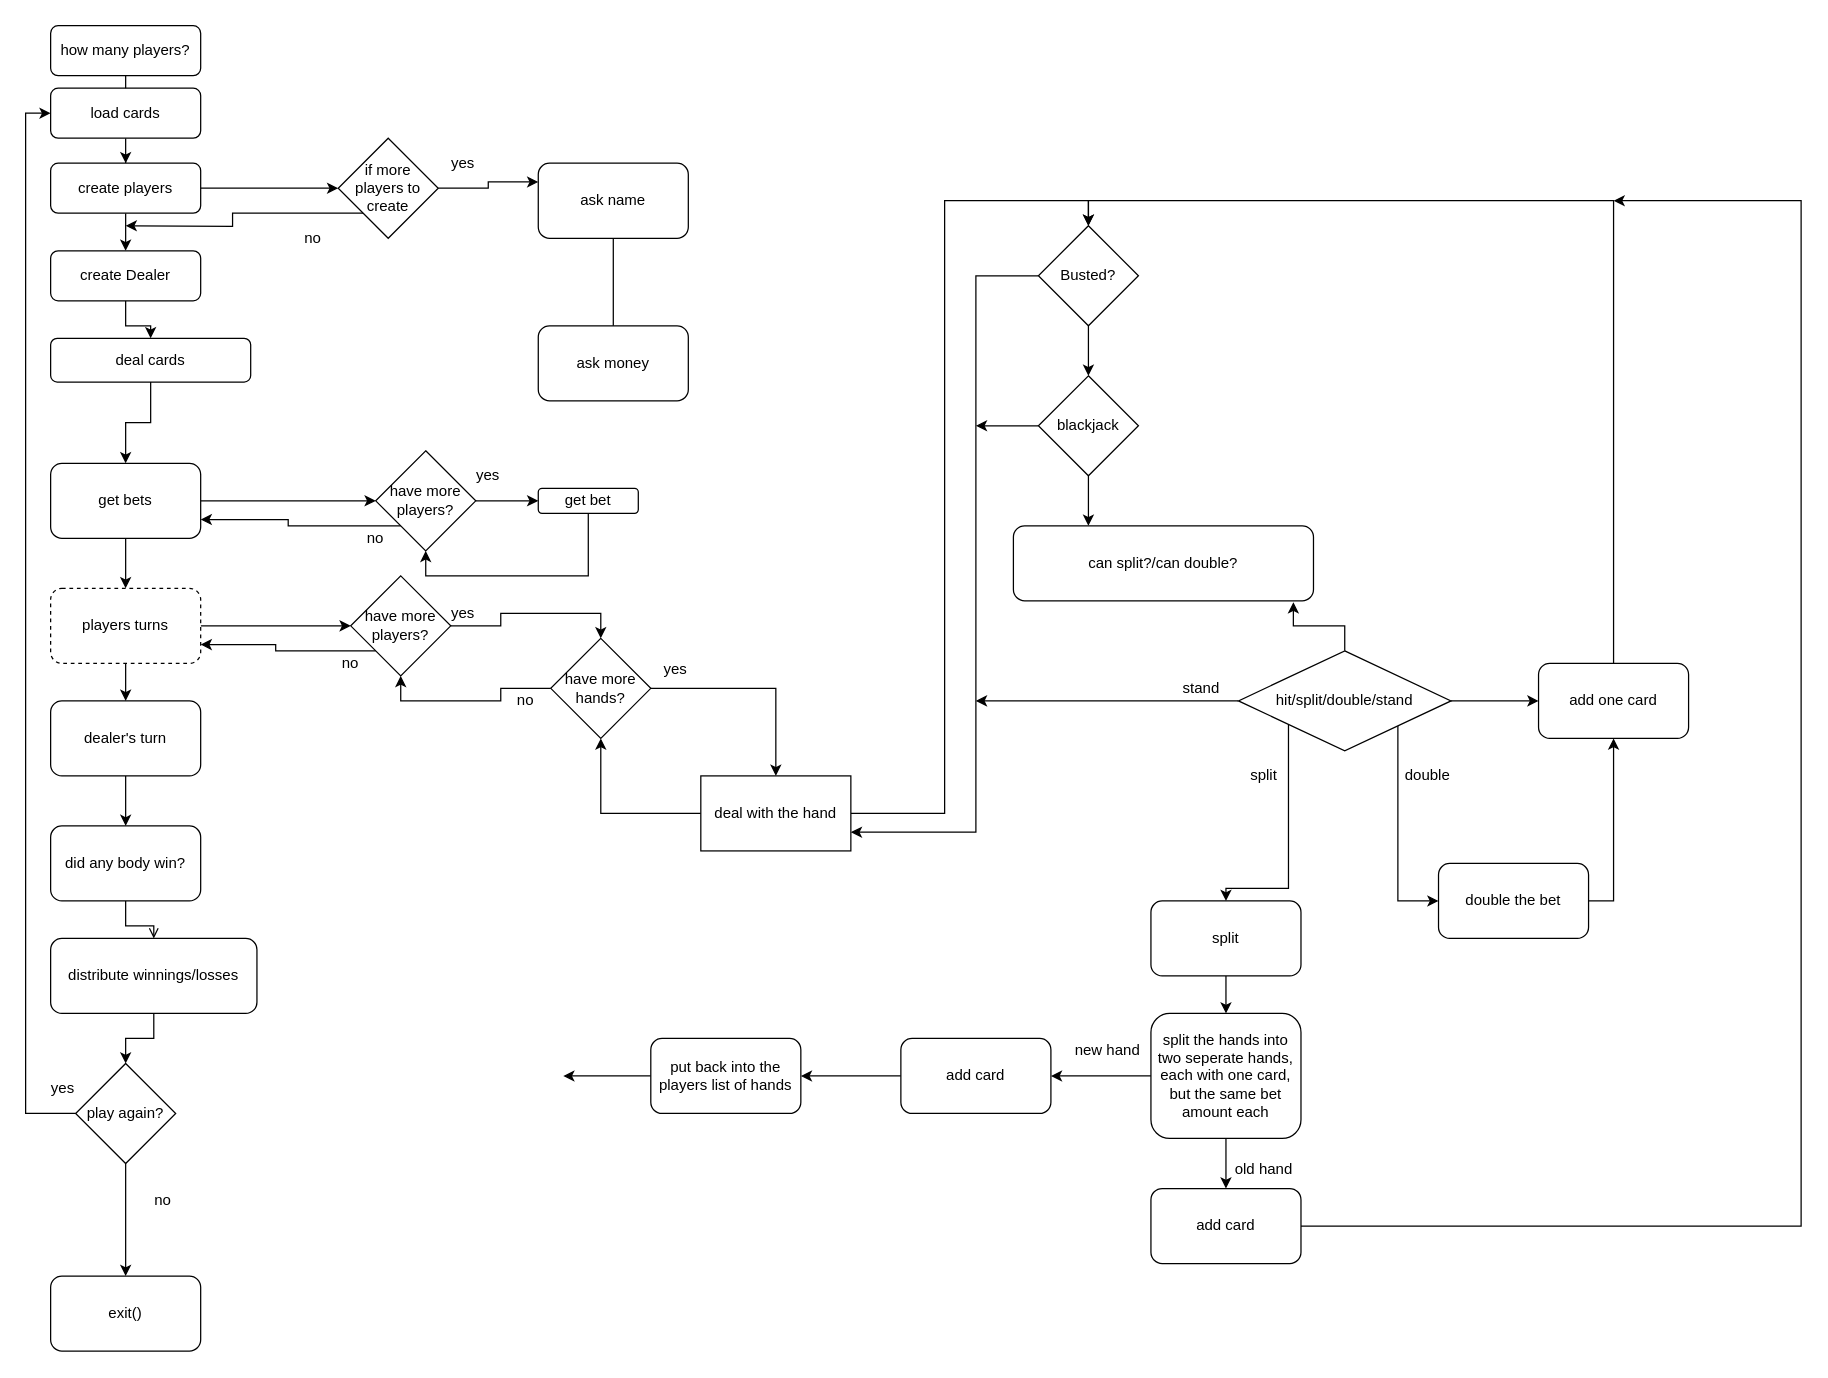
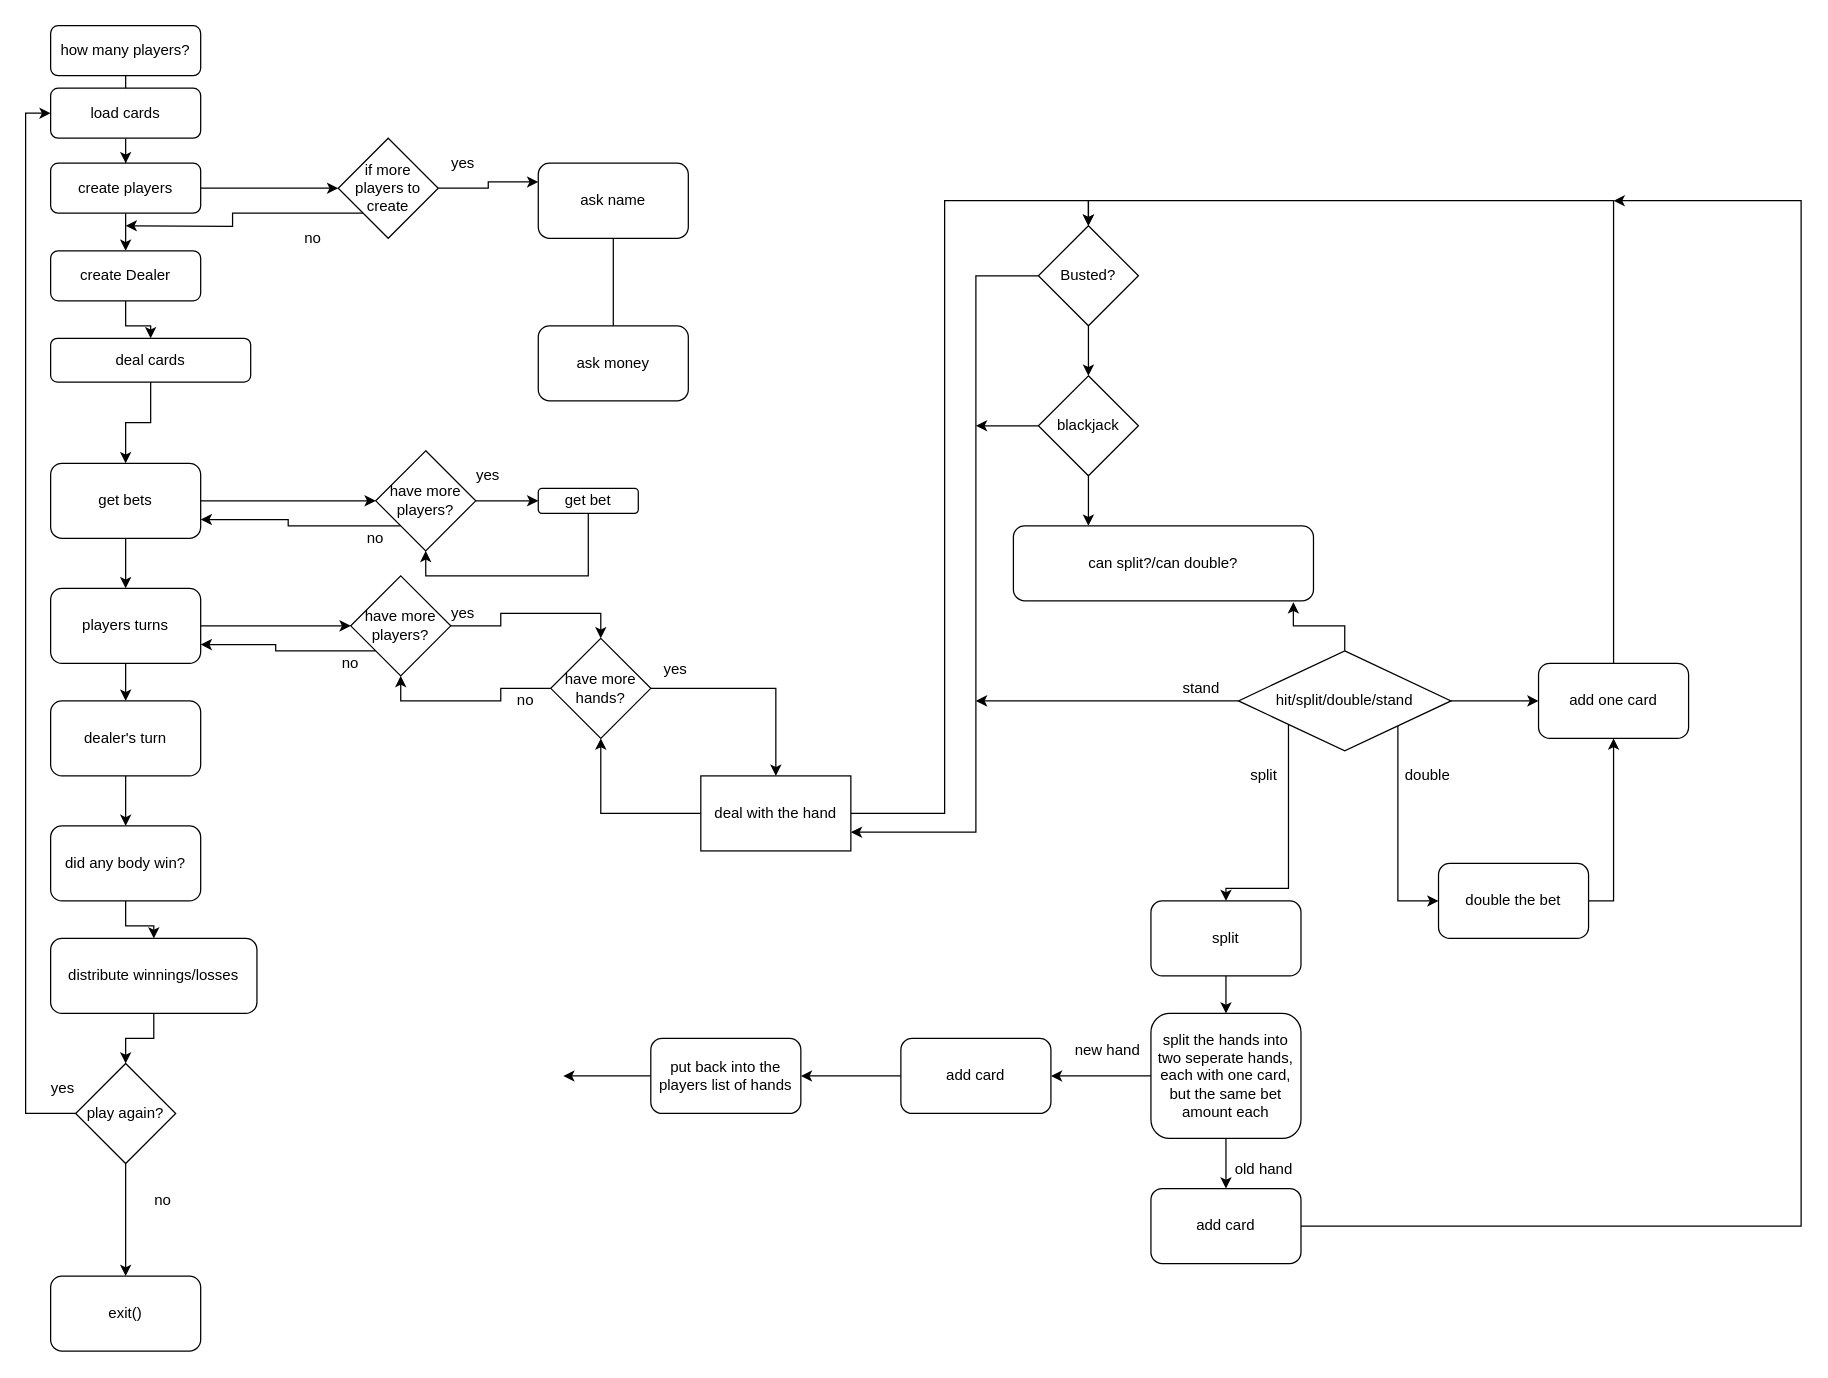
node "players turns": style dashed -> solid
edge "did any body win?" -> "distribute winnings/losses": arrowhead open -> classic
